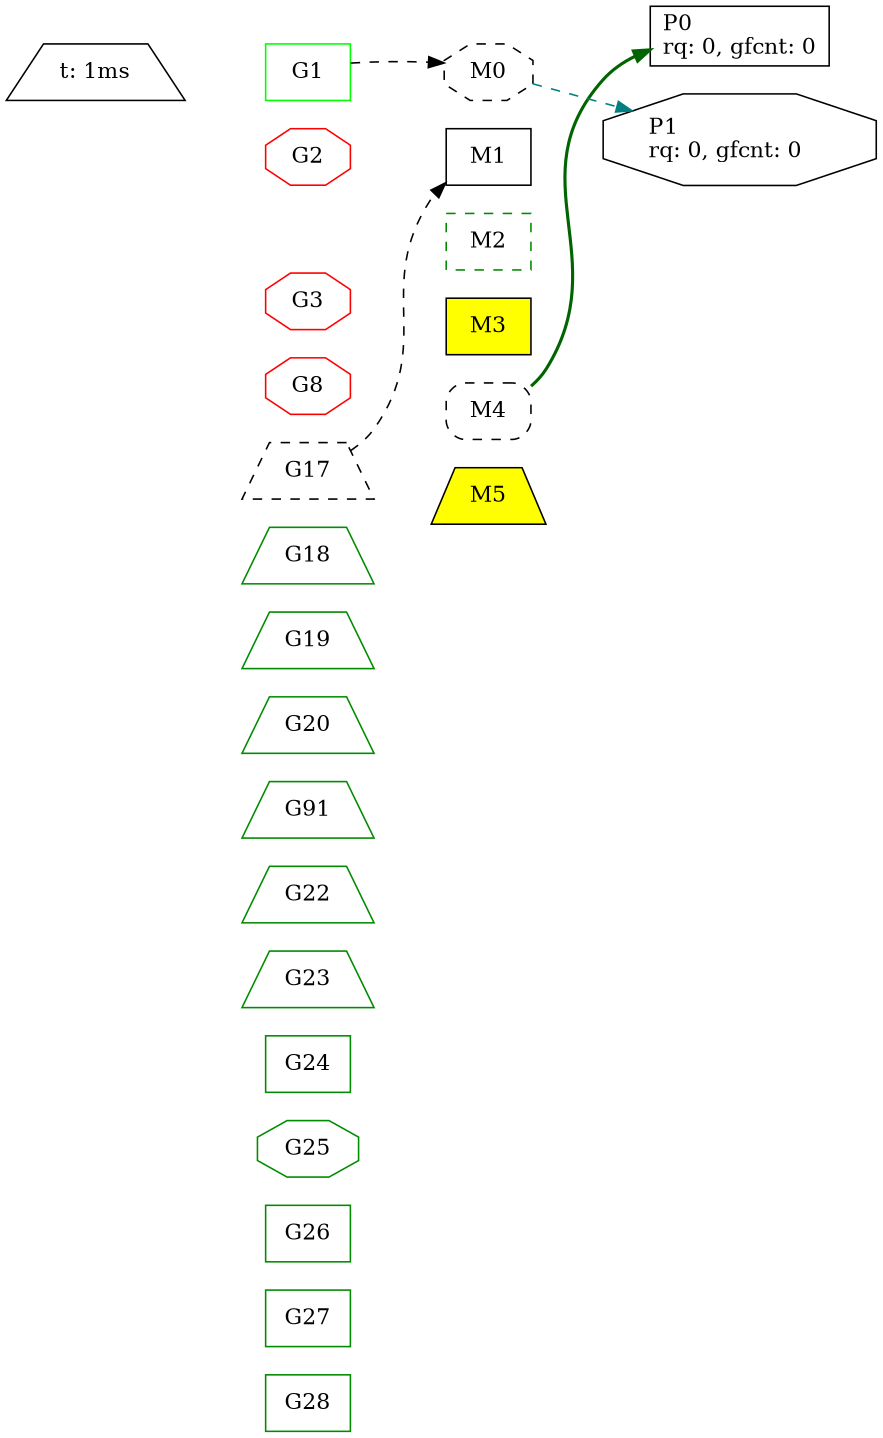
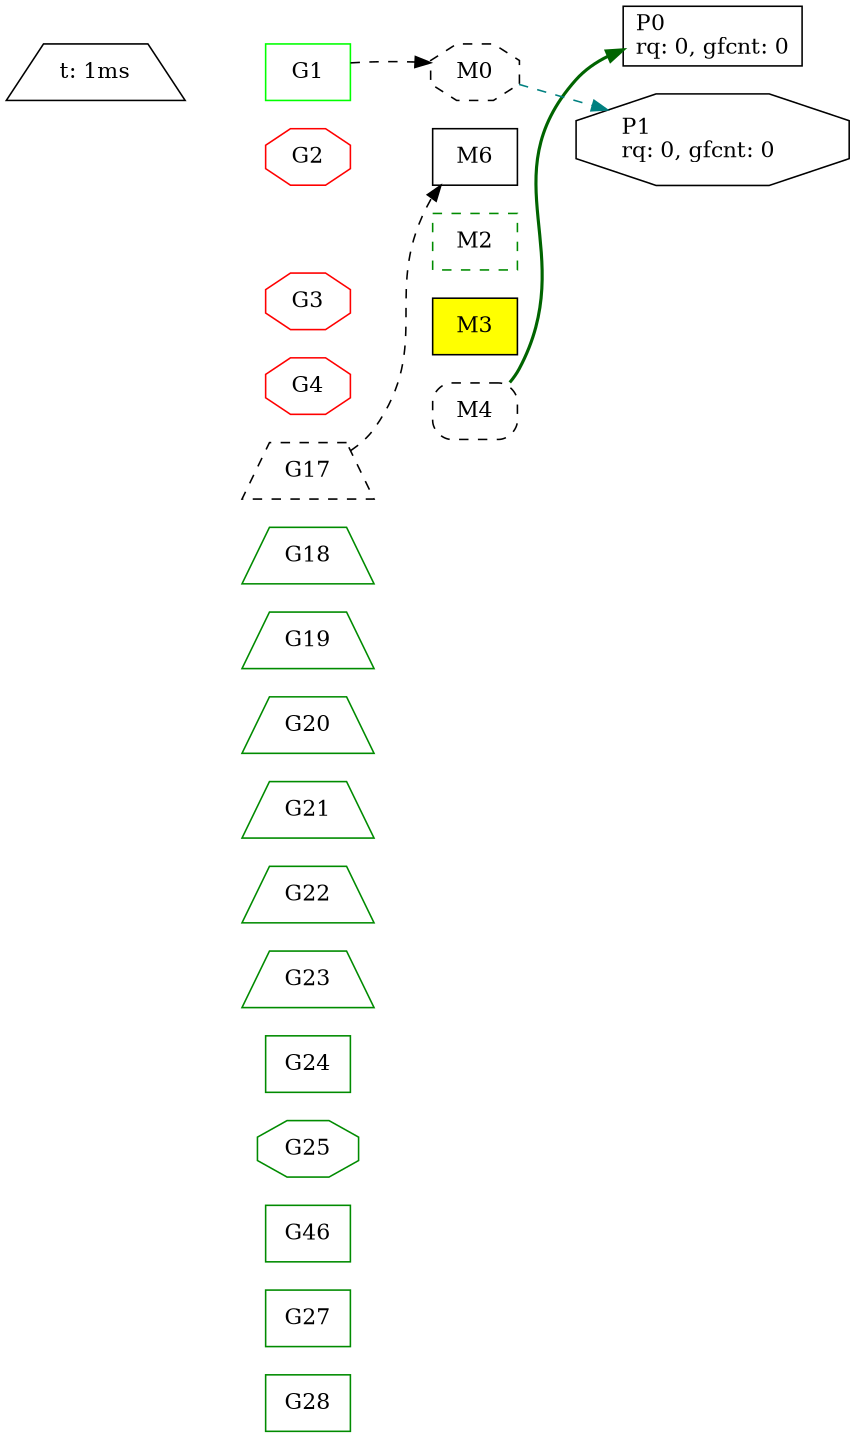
node "M1": label "M1" -> "M6"
node "G8": label "G8" -> "G4"
node "M5": removed
node "G91": label "G91" -> "G21"
node "G26": label "G26" -> "G46"
